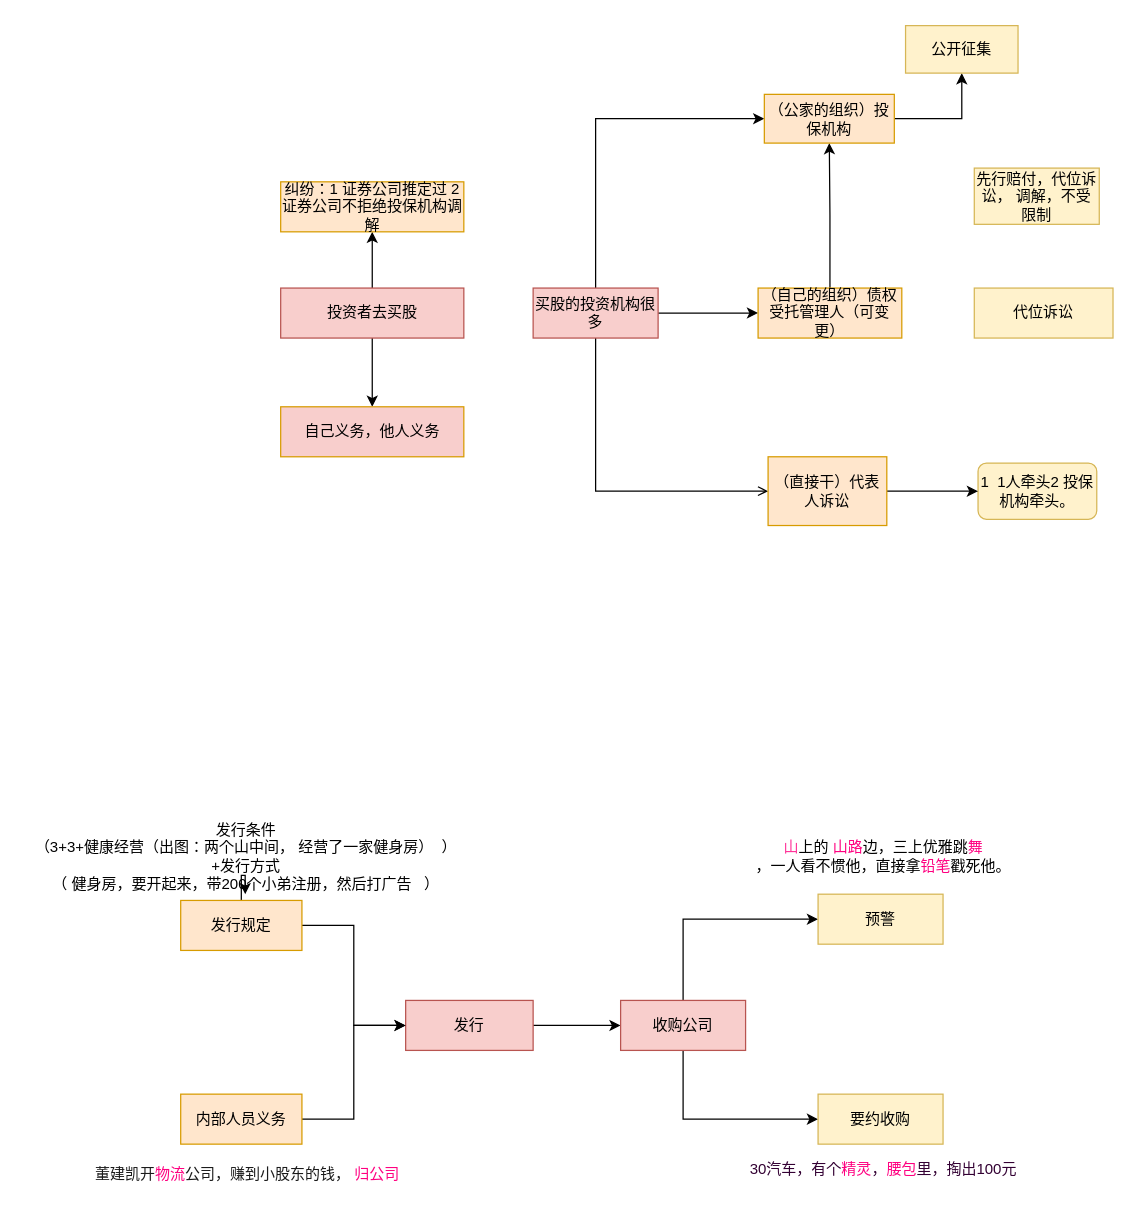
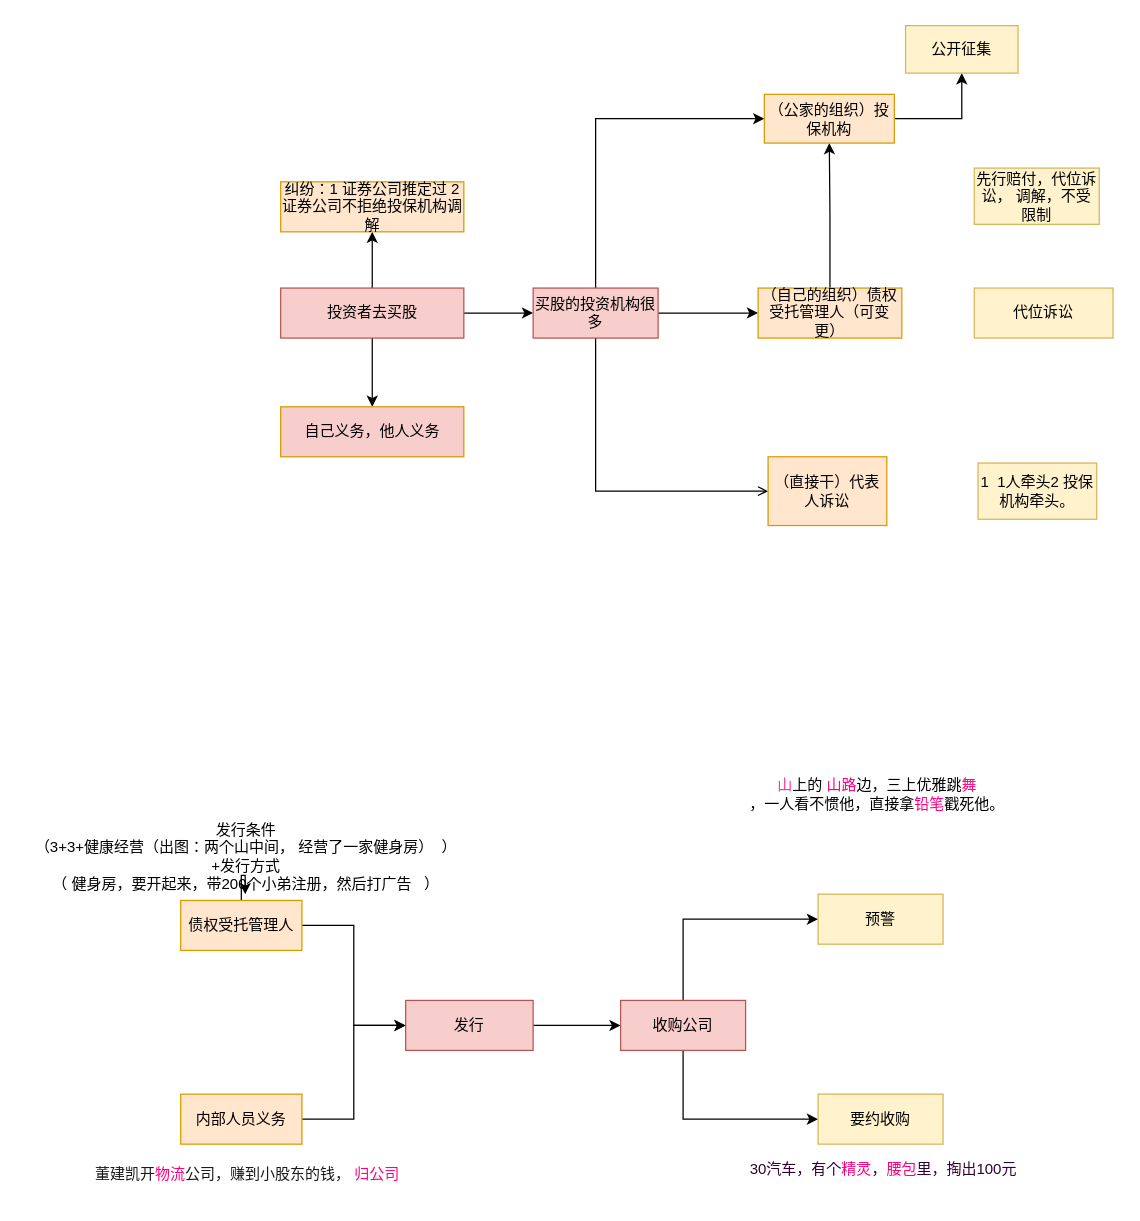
edge "投资者去买股" -> "买股的投资机构很多": added
edge "（直接干）代表人诉讼" -> "1 1人牵头2 投保机构牵头。": removed
node "1 1人牵头2 投保机构牵头。": shape rounded rectangle -> rectangle
node "山上的 山路边，三上优雅跳舞 ，一人看不惯他，直接拿铅笔戳死他。": moved (883, 857) -> (877, 794)
node "发行规定": label "发行规定" -> "债权受托管理人"
